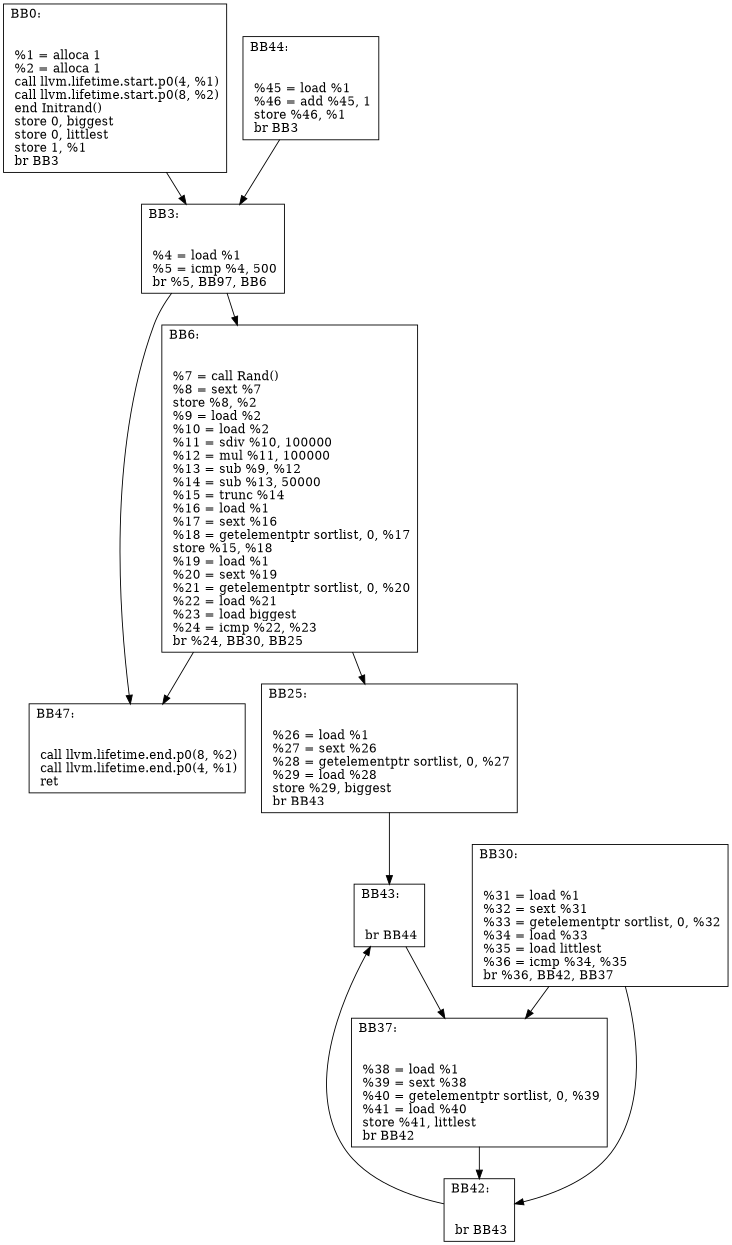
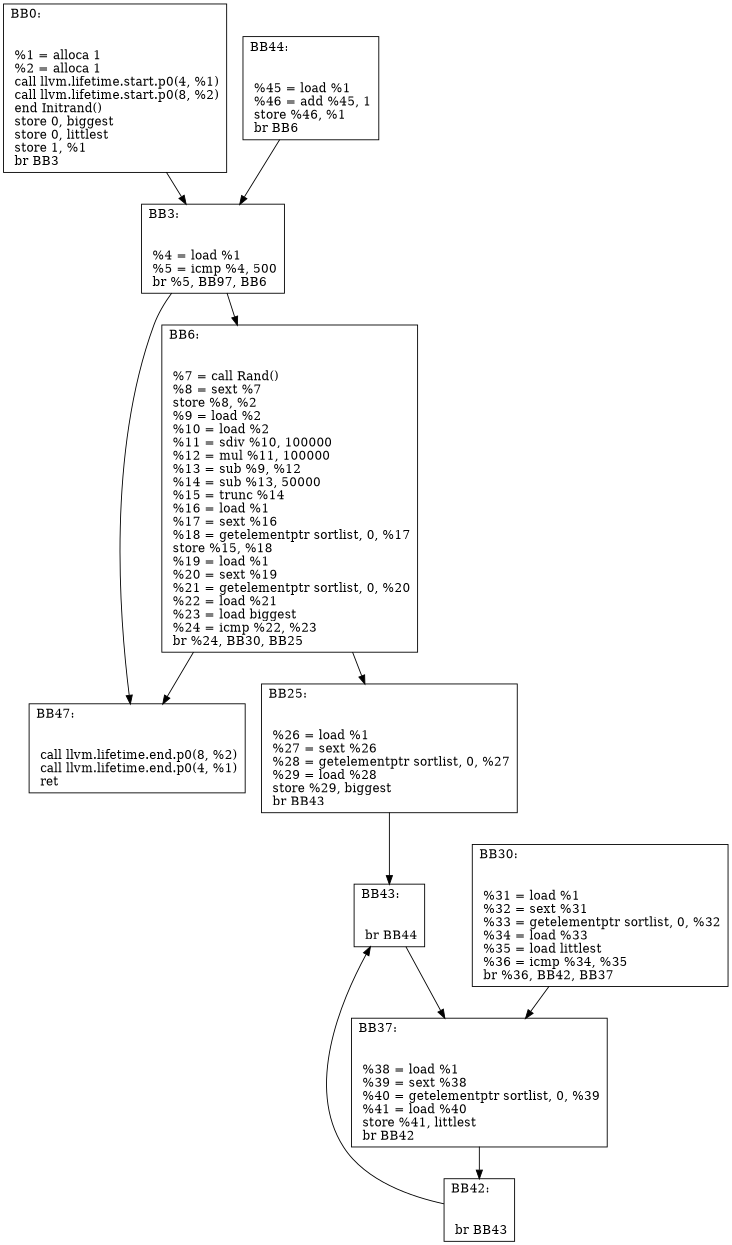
node "BB44:": text "br BB3" -> "br BB6"
edge "BB30:" -> "BB42:": removed
